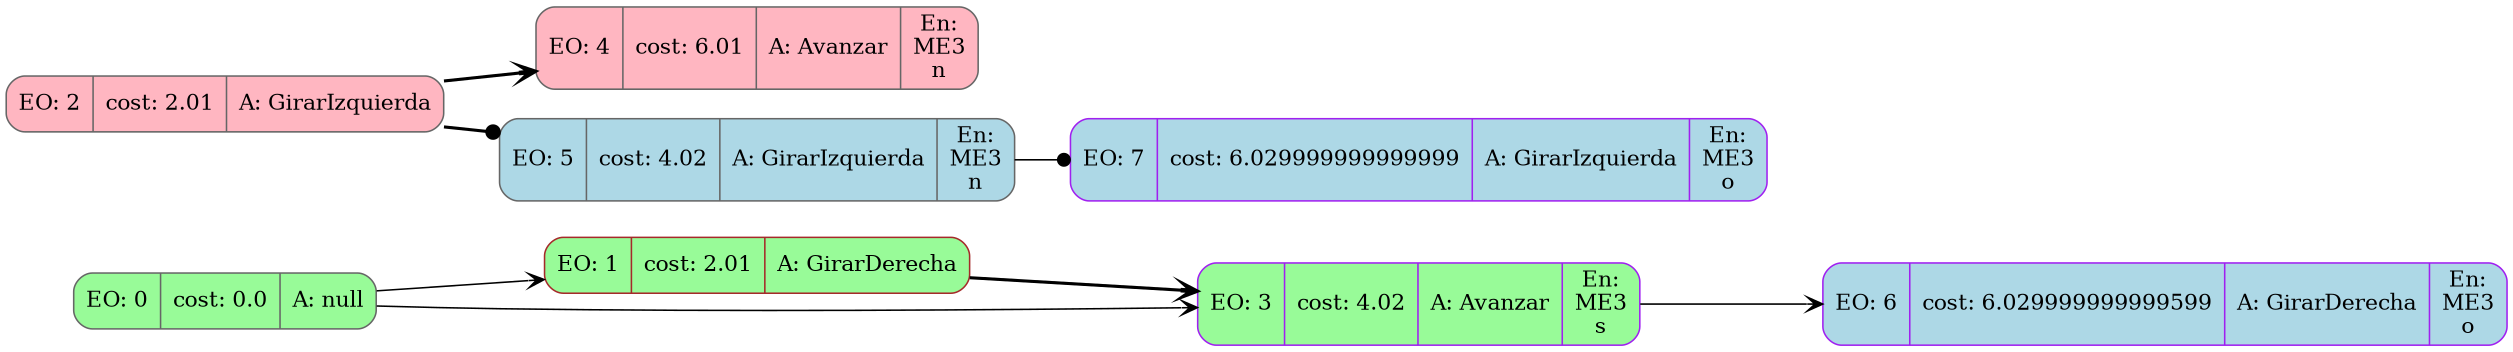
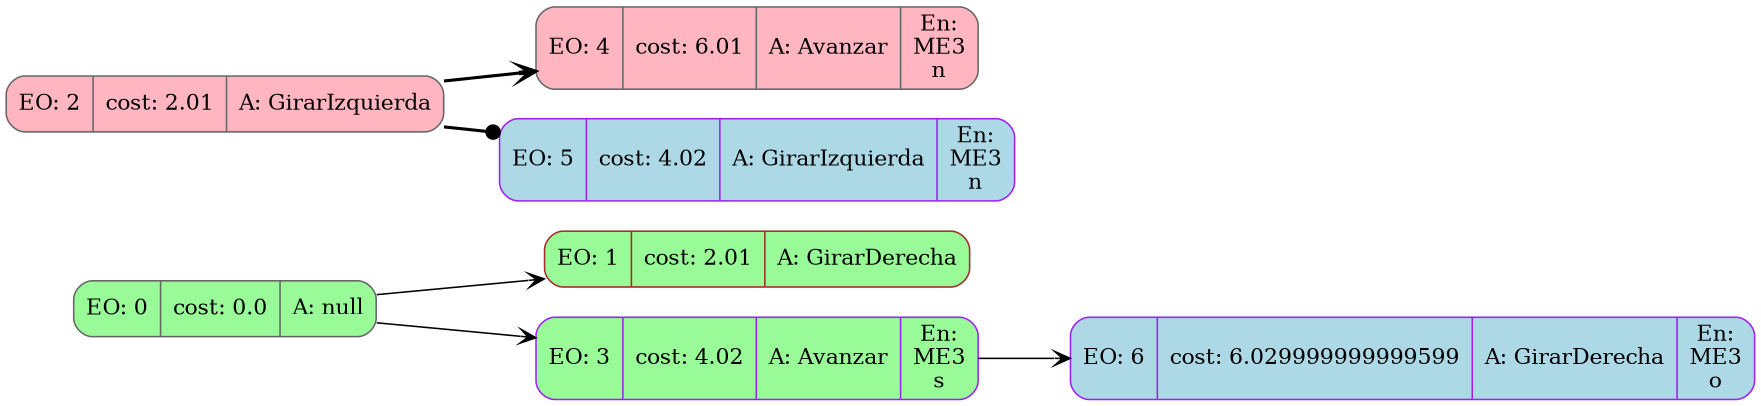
node "EO: 5": color gray40 -> purple
node "EO: 7": removed
edge "EO: 1" -> "EO: 3": removed
